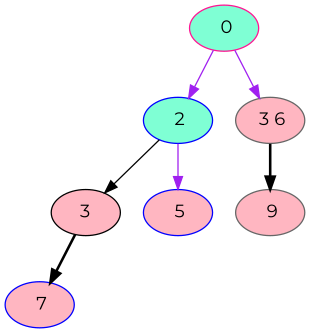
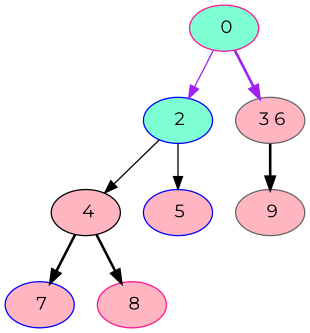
edge "0" -> "3 6": style solid -> bold
edge "2" -> "5": color purple -> black
node "3": label "3" -> "4"
node "8": added
